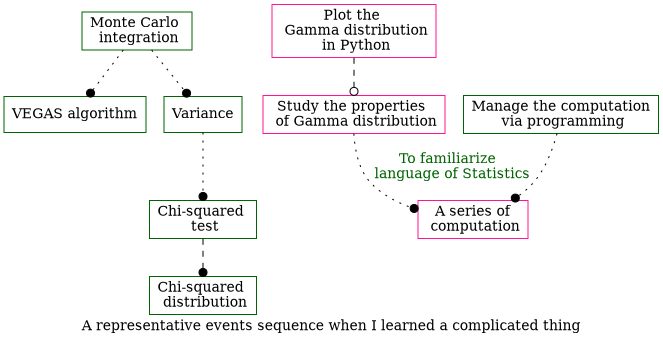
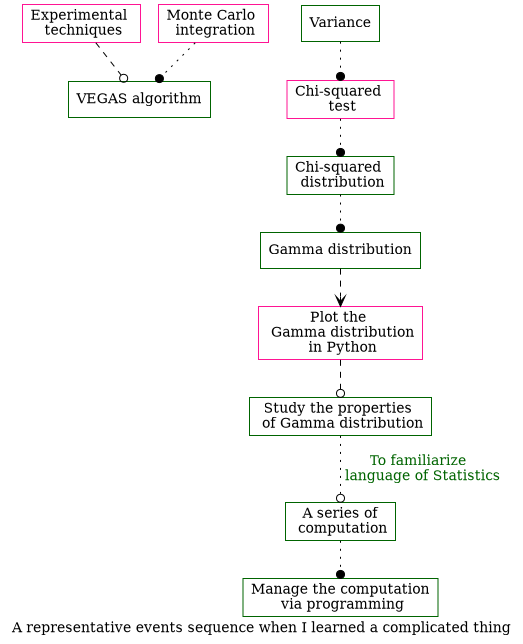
node "Experimental techniques": added
node "Monte Carlo integration": color darkgreen -> deeppink
edge "Monte Carlo integration" -> "Variance": removed
node "Study the properties of Gamma distribution": color deeppink -> darkgreen
edge "Manage the computation via programming" -> "A series of computation": reversed
edge "Study the properties of Gamma distribution" -> "A series of computation": arrowhead dot -> odot
node "Chi-squared test": color darkgreen -> deeppink
node "A series of computation": color deeppink -> darkgreen
node "Gamma distribution": added
edge "Chi-squared test" -> "Chi-squared distribution": style dashed -> dotted
